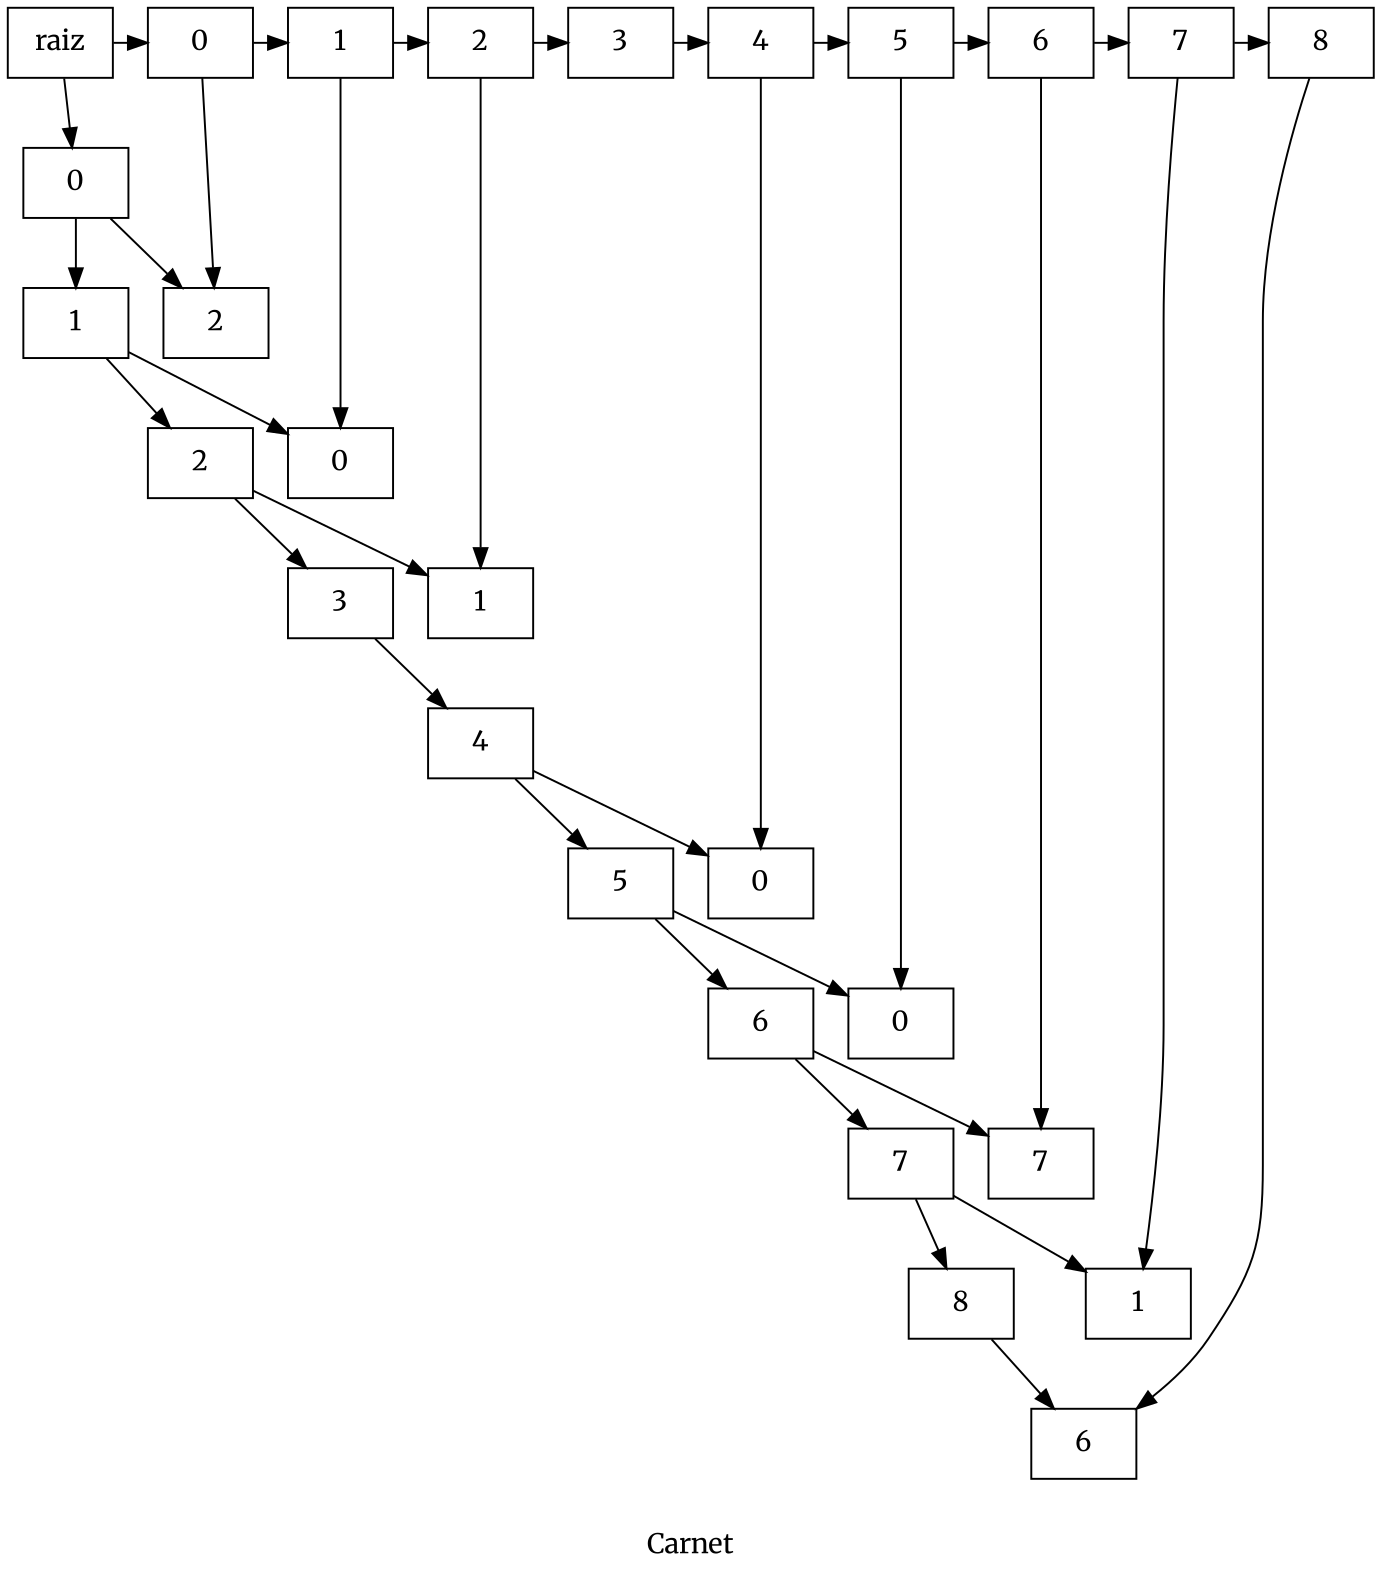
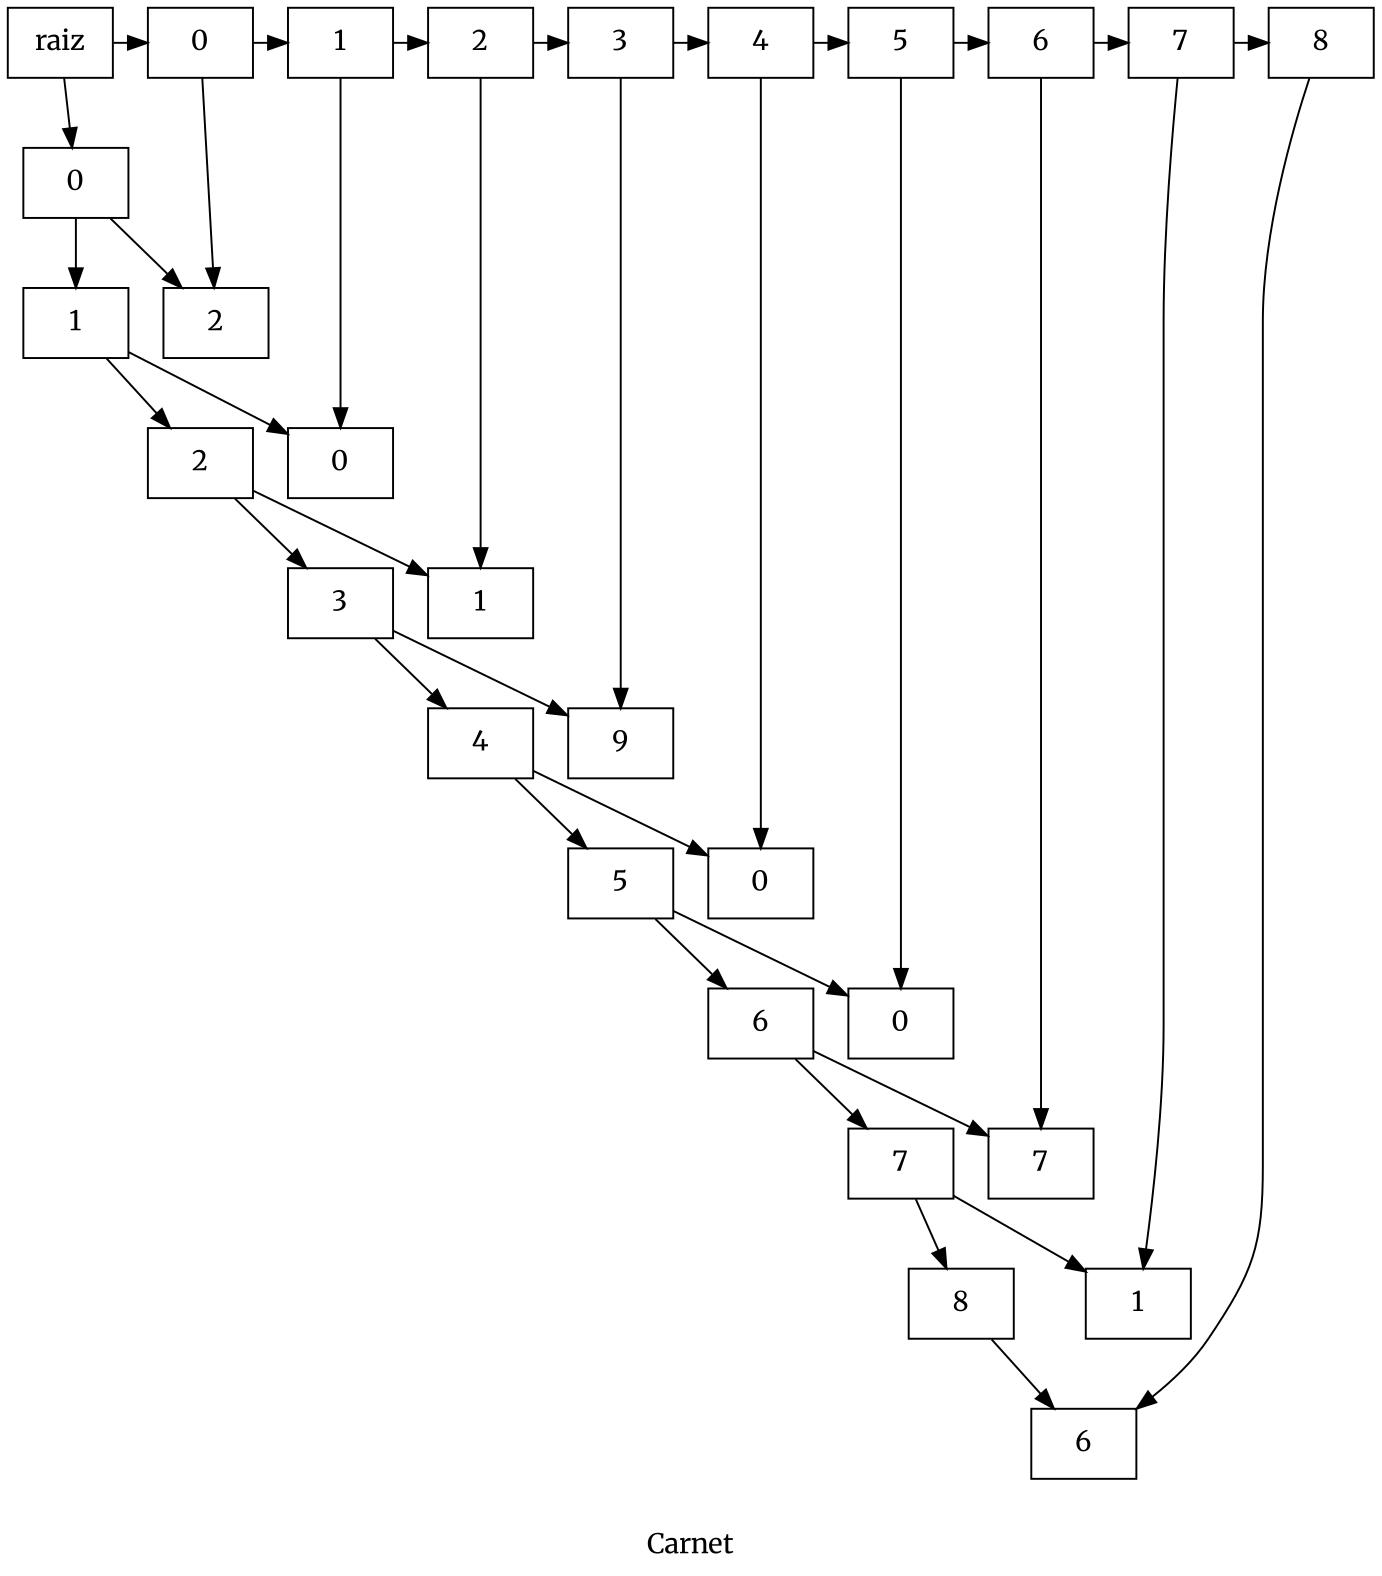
node "9": added
